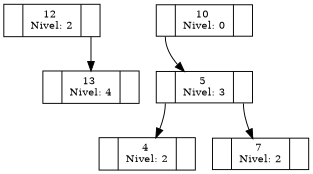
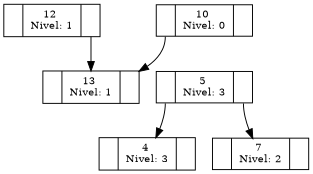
node "12": text "Nivel: 2" -> "Nivel: 1"
edge "10" -> "5": now "10" -> "13"
node "13": text "Nivel: 4" -> "Nivel: 1"
node "4": text "Nivel: 2" -> "Nivel: 3"
